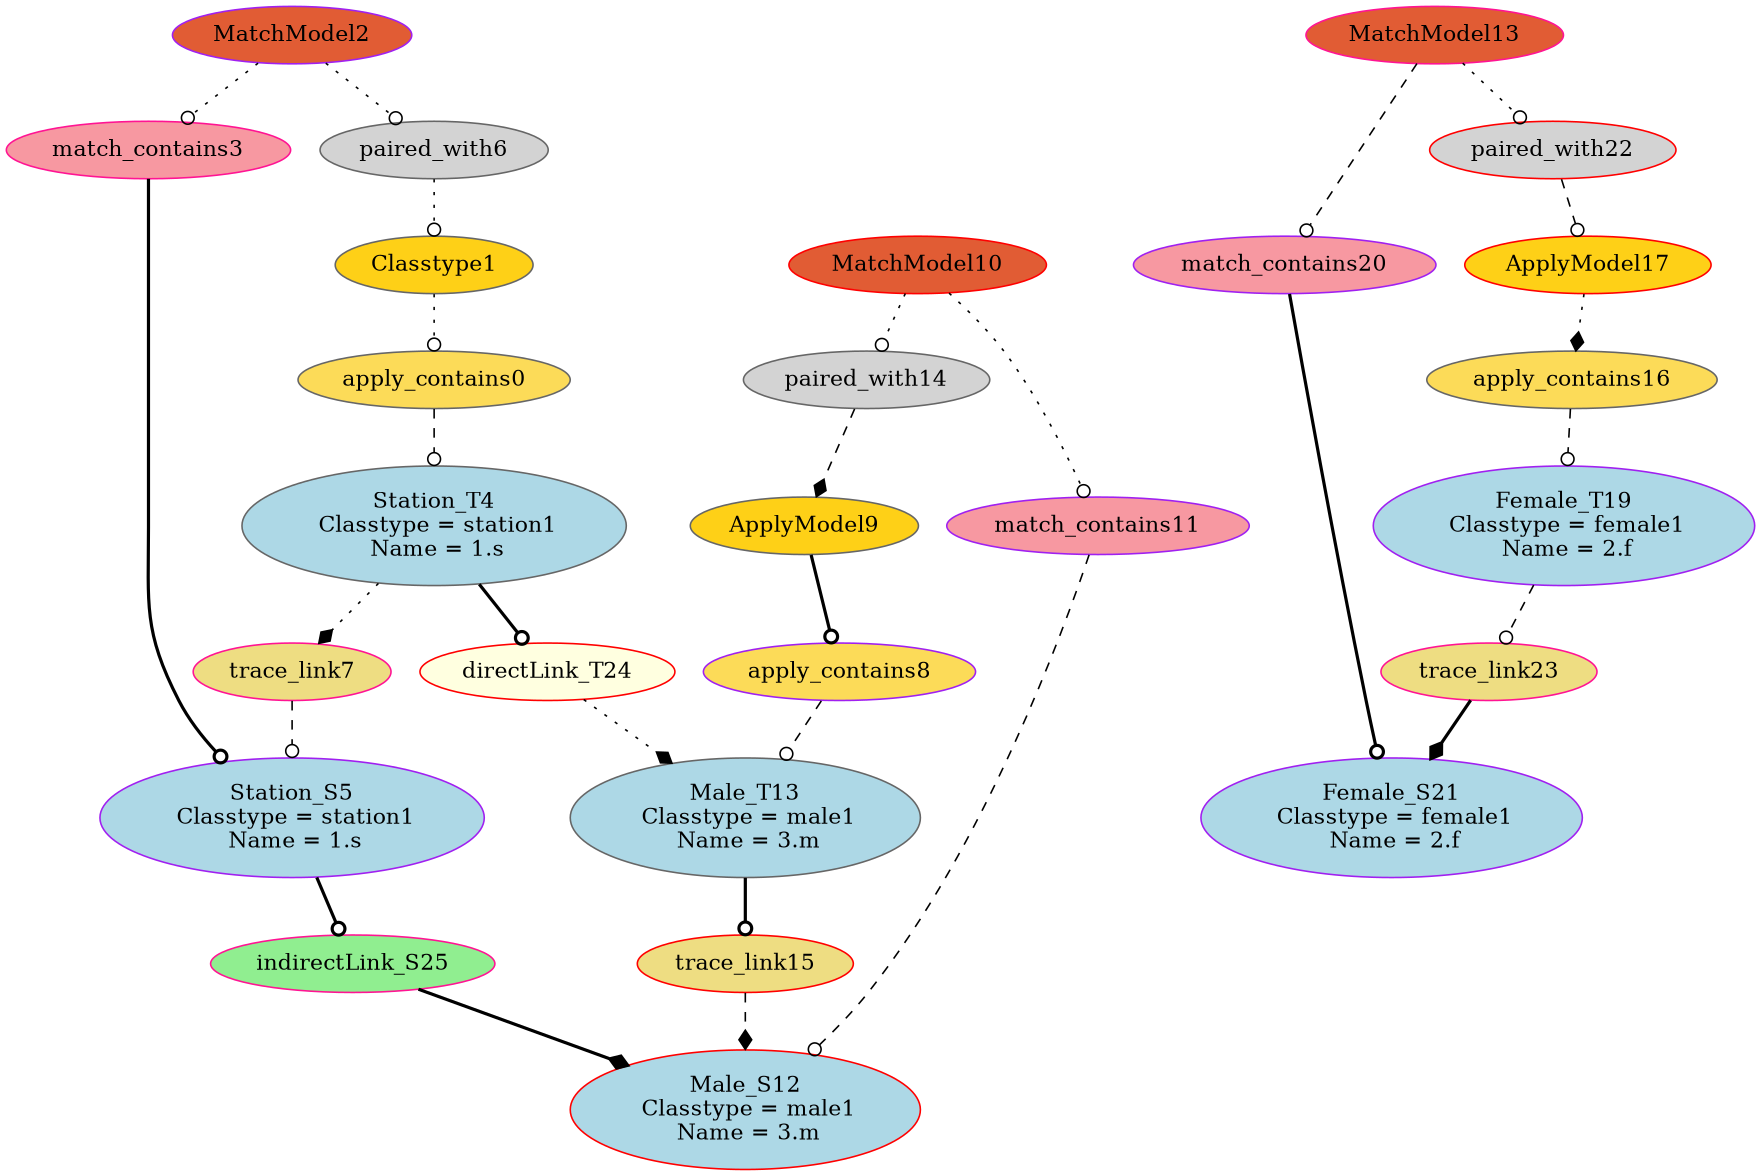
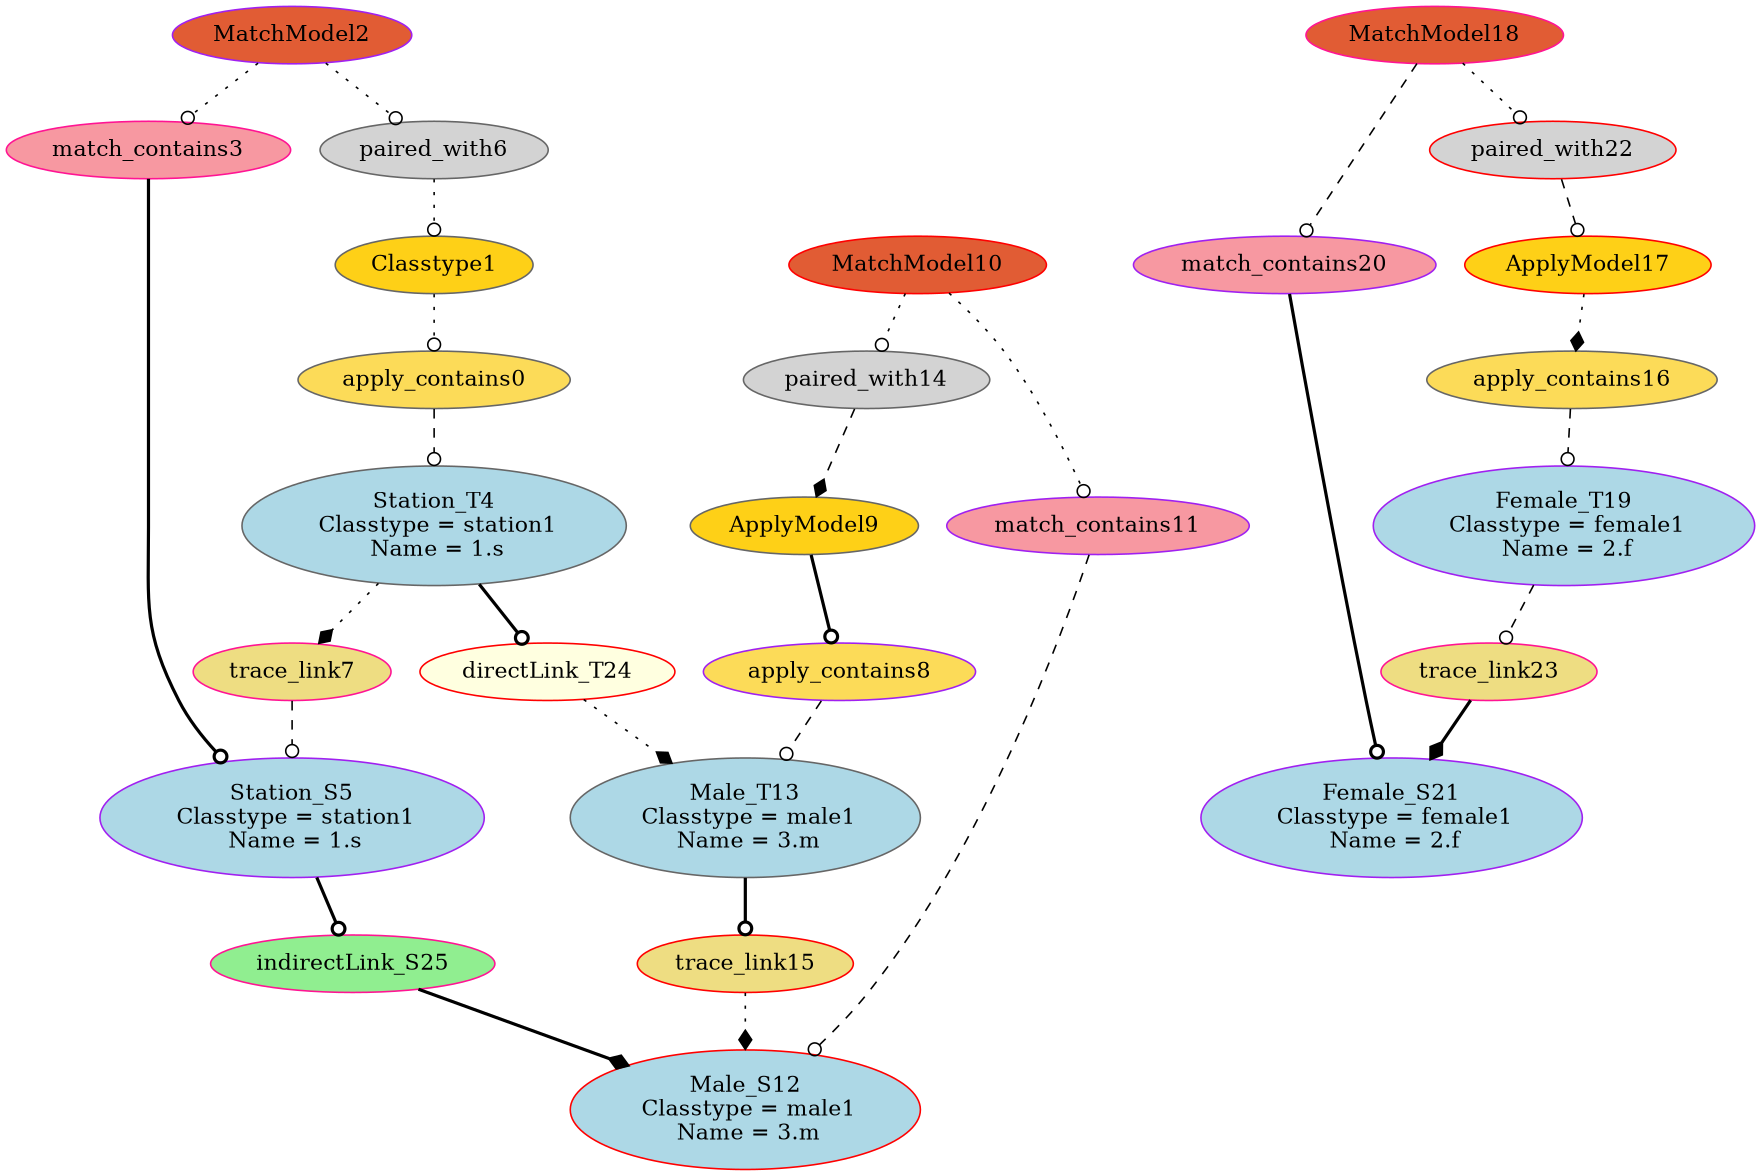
node "MatchModel13": label "MatchModel13" -> "MatchModel18"
edge "trace_link15" -> "Male_S12 Classtype = male1 Name = 3.m": style dashed -> dotted
